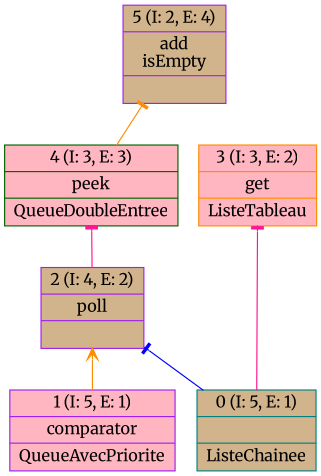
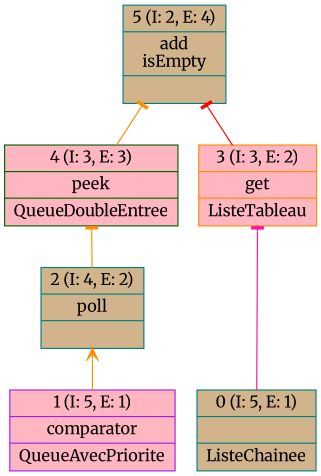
node "5 (I: 2, E: 4)": color purple -> teal
edge "3 (I: 3, E: 2)" -> "5 (I: 2, E: 4)": added
edge "2 (I: 4, E: 2)" -> "4 (I: 3, E: 3)": color deeppink -> darkorange
node "2 (I: 4, E: 2)": color purple -> teal
edge "0 (I: 5, E: 1)" -> "2 (I: 4, E: 2)": removed
